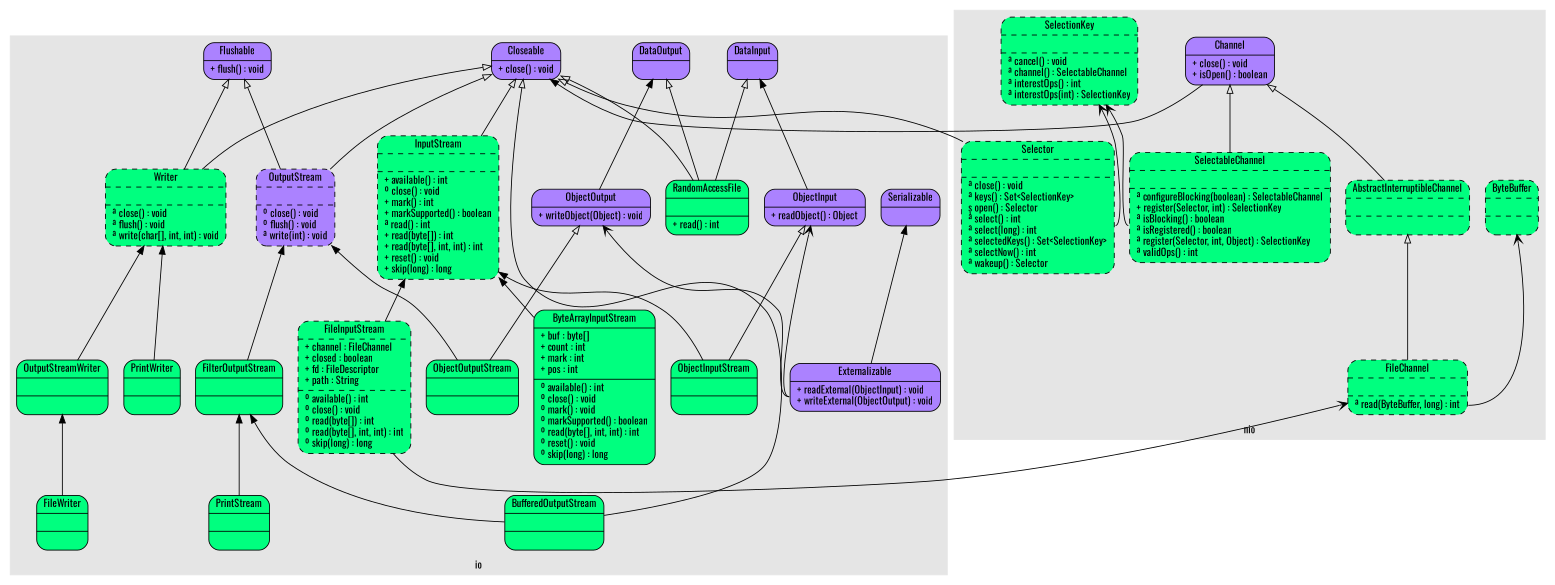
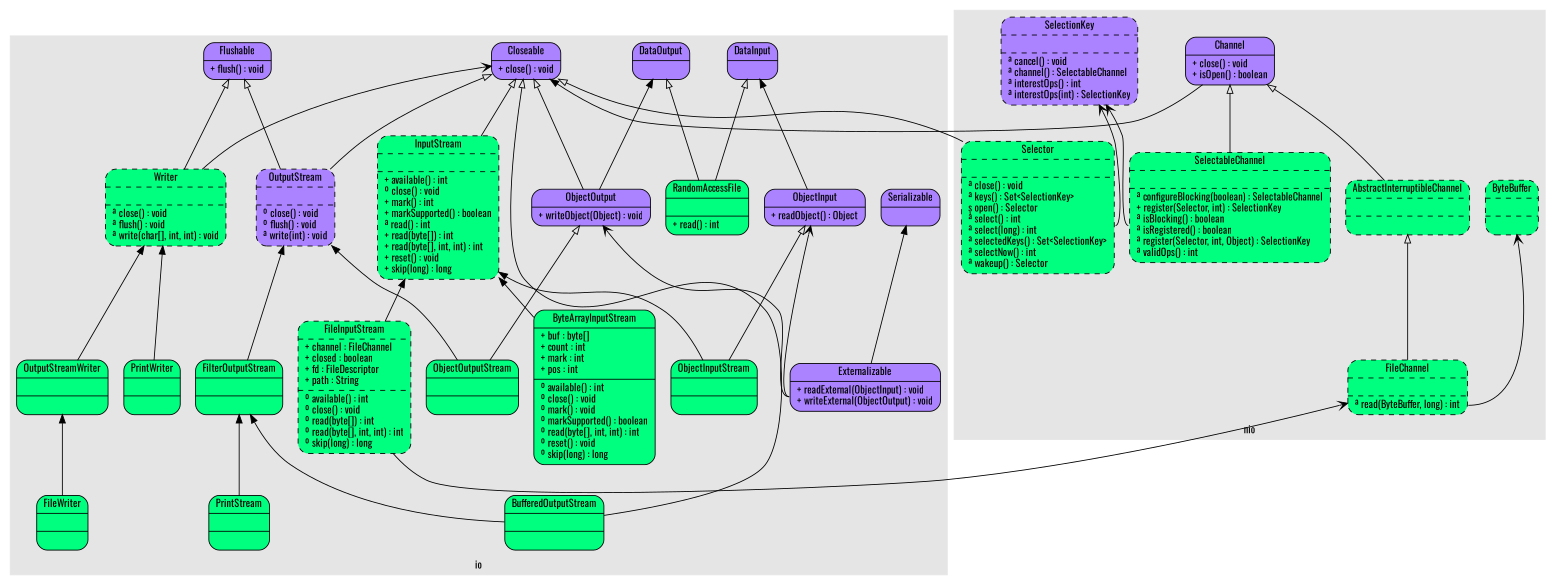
node "SelectionKey": fillcolor springgreen -> mediumpurple1
edge "Writer" -> "Closeable": arrowhead empty -> vee
edge "RandomAccessFile" -> "Closeable": now "ObjectOutput" -> "Closeable"
